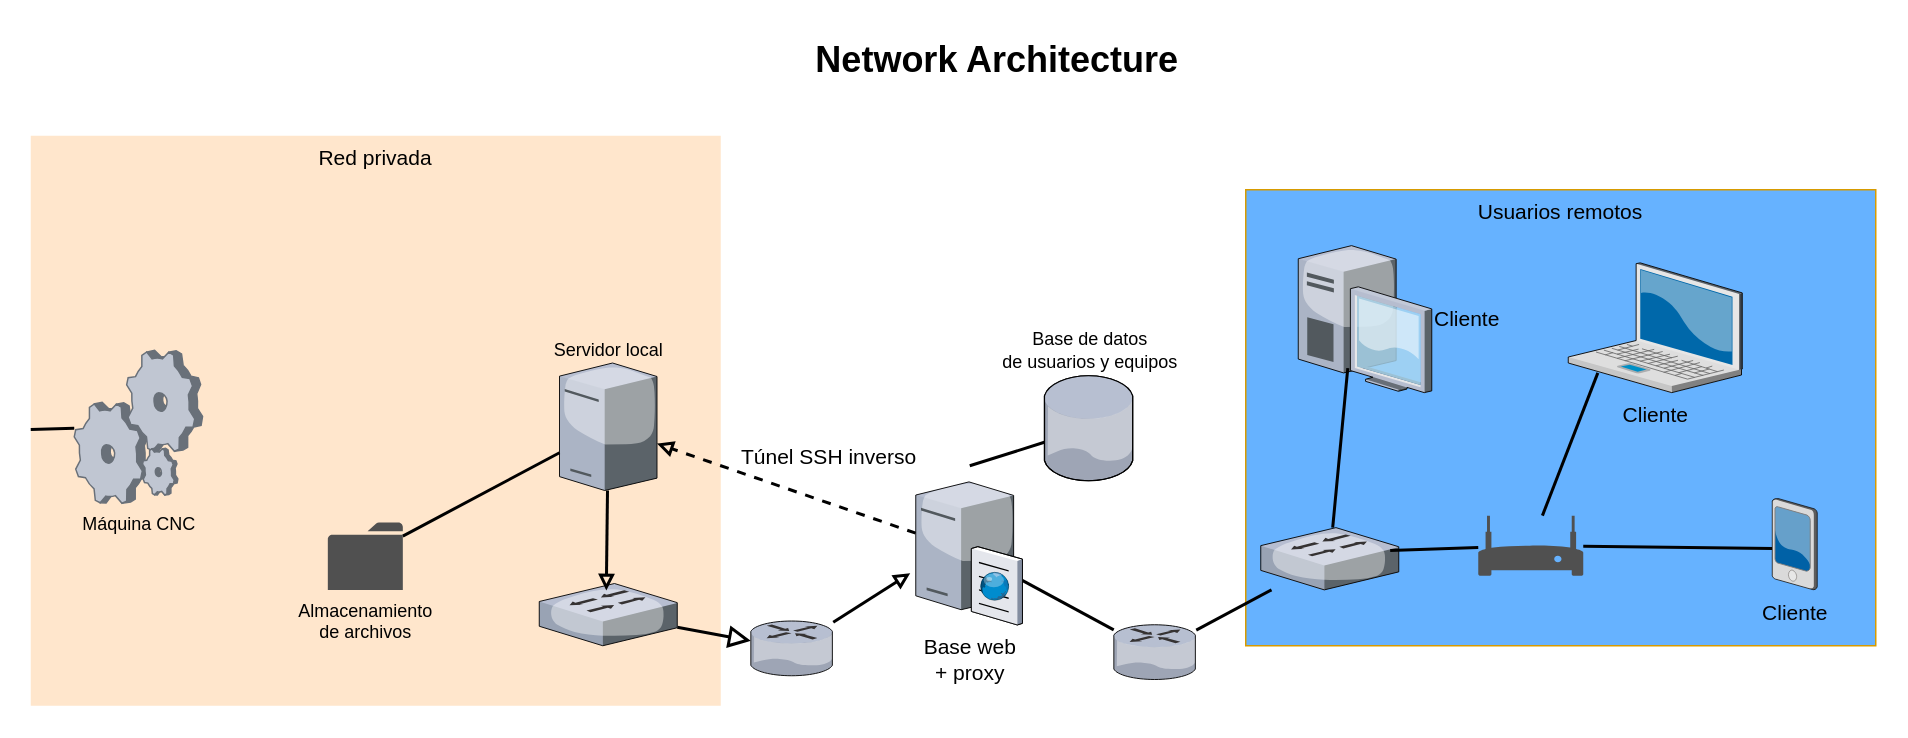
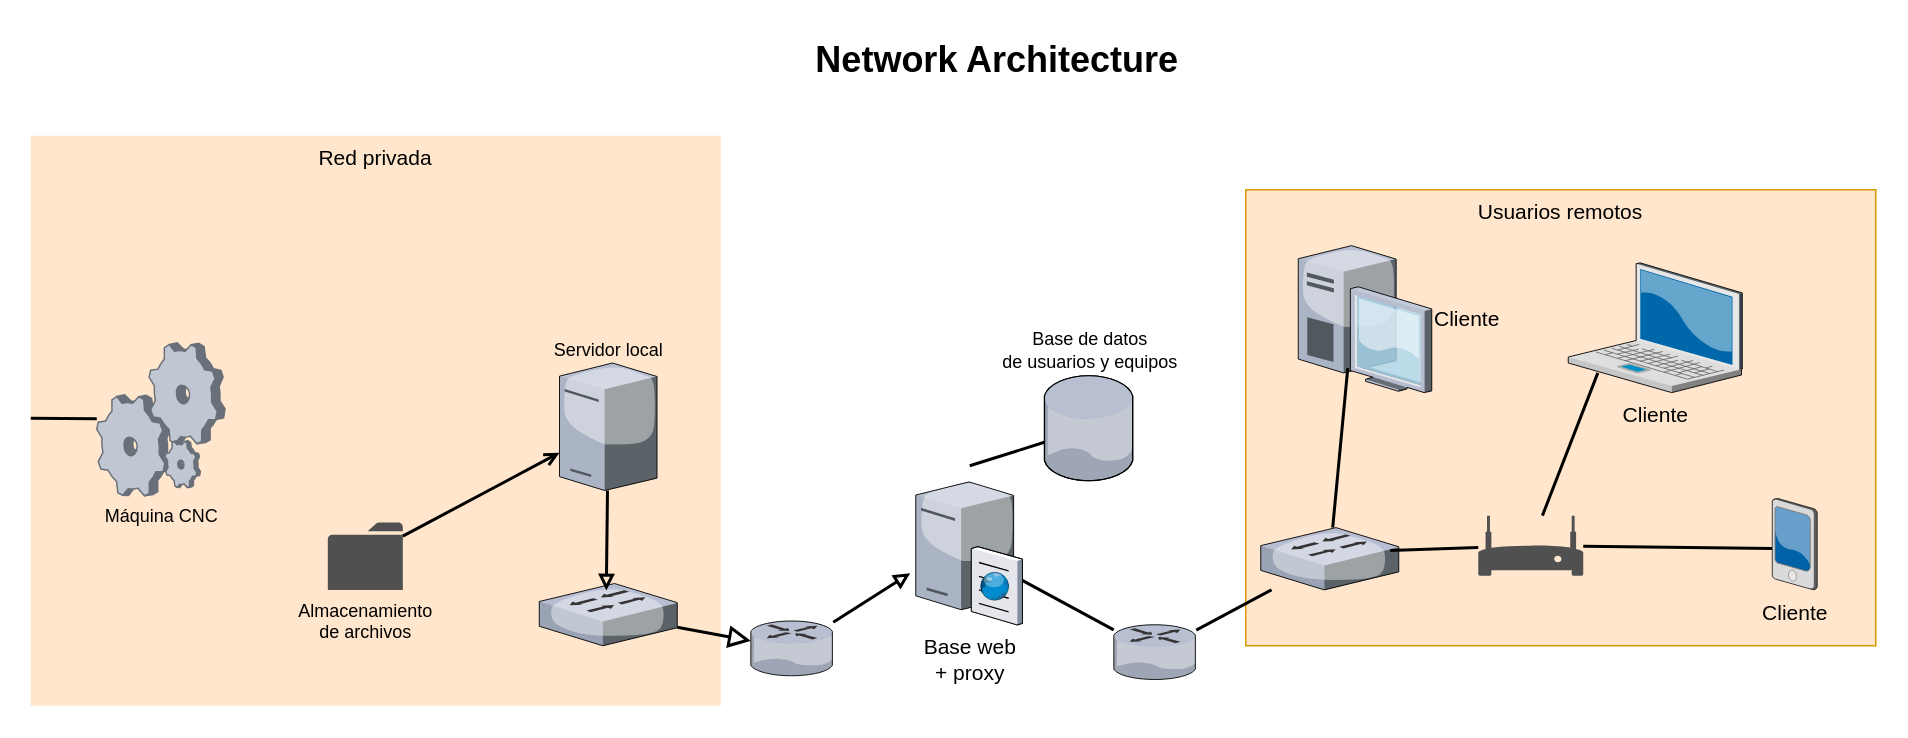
node "Usuarios remotos": fillcolor #66b2ff -> #ffe6cc
node "Máquina CNC": moved (138, 427) -> (161, 419)
edge "Servidor local" -- "Almacenamiento de archivos": arrowhead none -> open
edge "Base web + proxy" -> "Servidor local": removed, label "Túnel SSH inverso"
